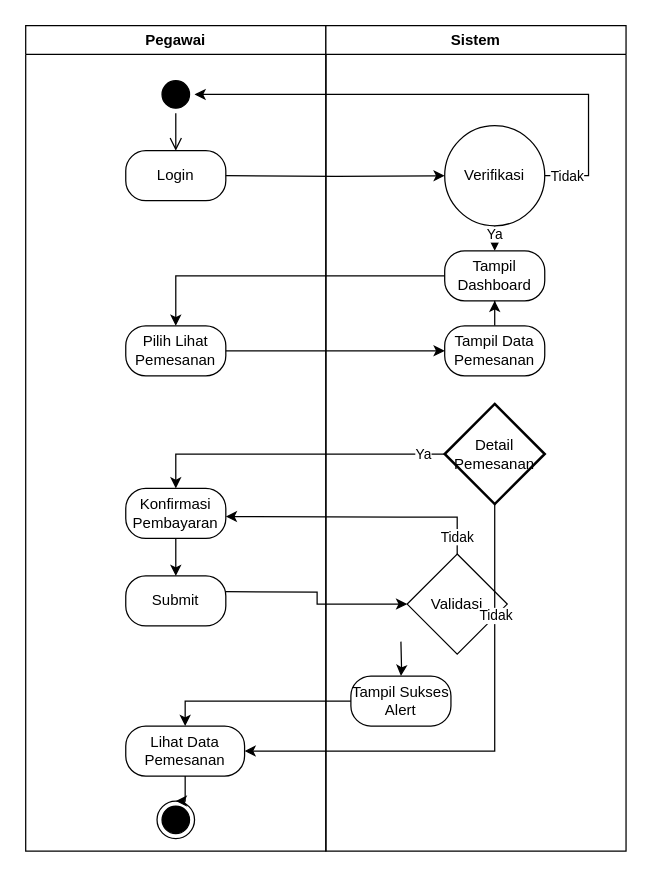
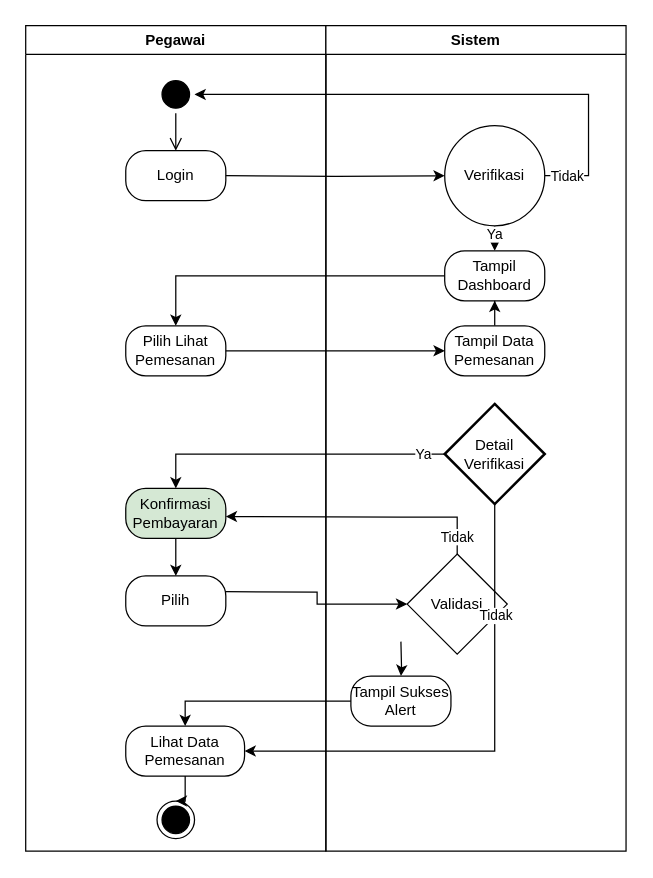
node "Detail Pemesanan": label "Detail Pemesanan" -> "Detail Verifikasi"
node "Konfirmasi Pembayaran": fillcolor #ffffff -> #d5e8d4
node "Submit": label "Submit" -> "Pilih"
